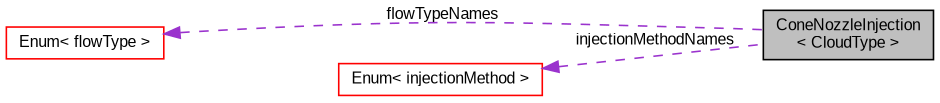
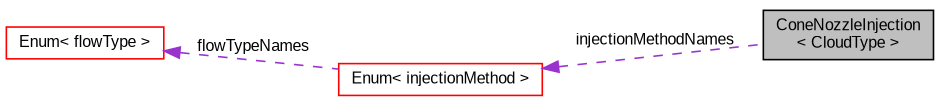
edge "ConeNozzleInjection < CloudType >" -> "Enum< flowType >": now "Enum< injectionMethod >" -> "Enum< flowType >"
